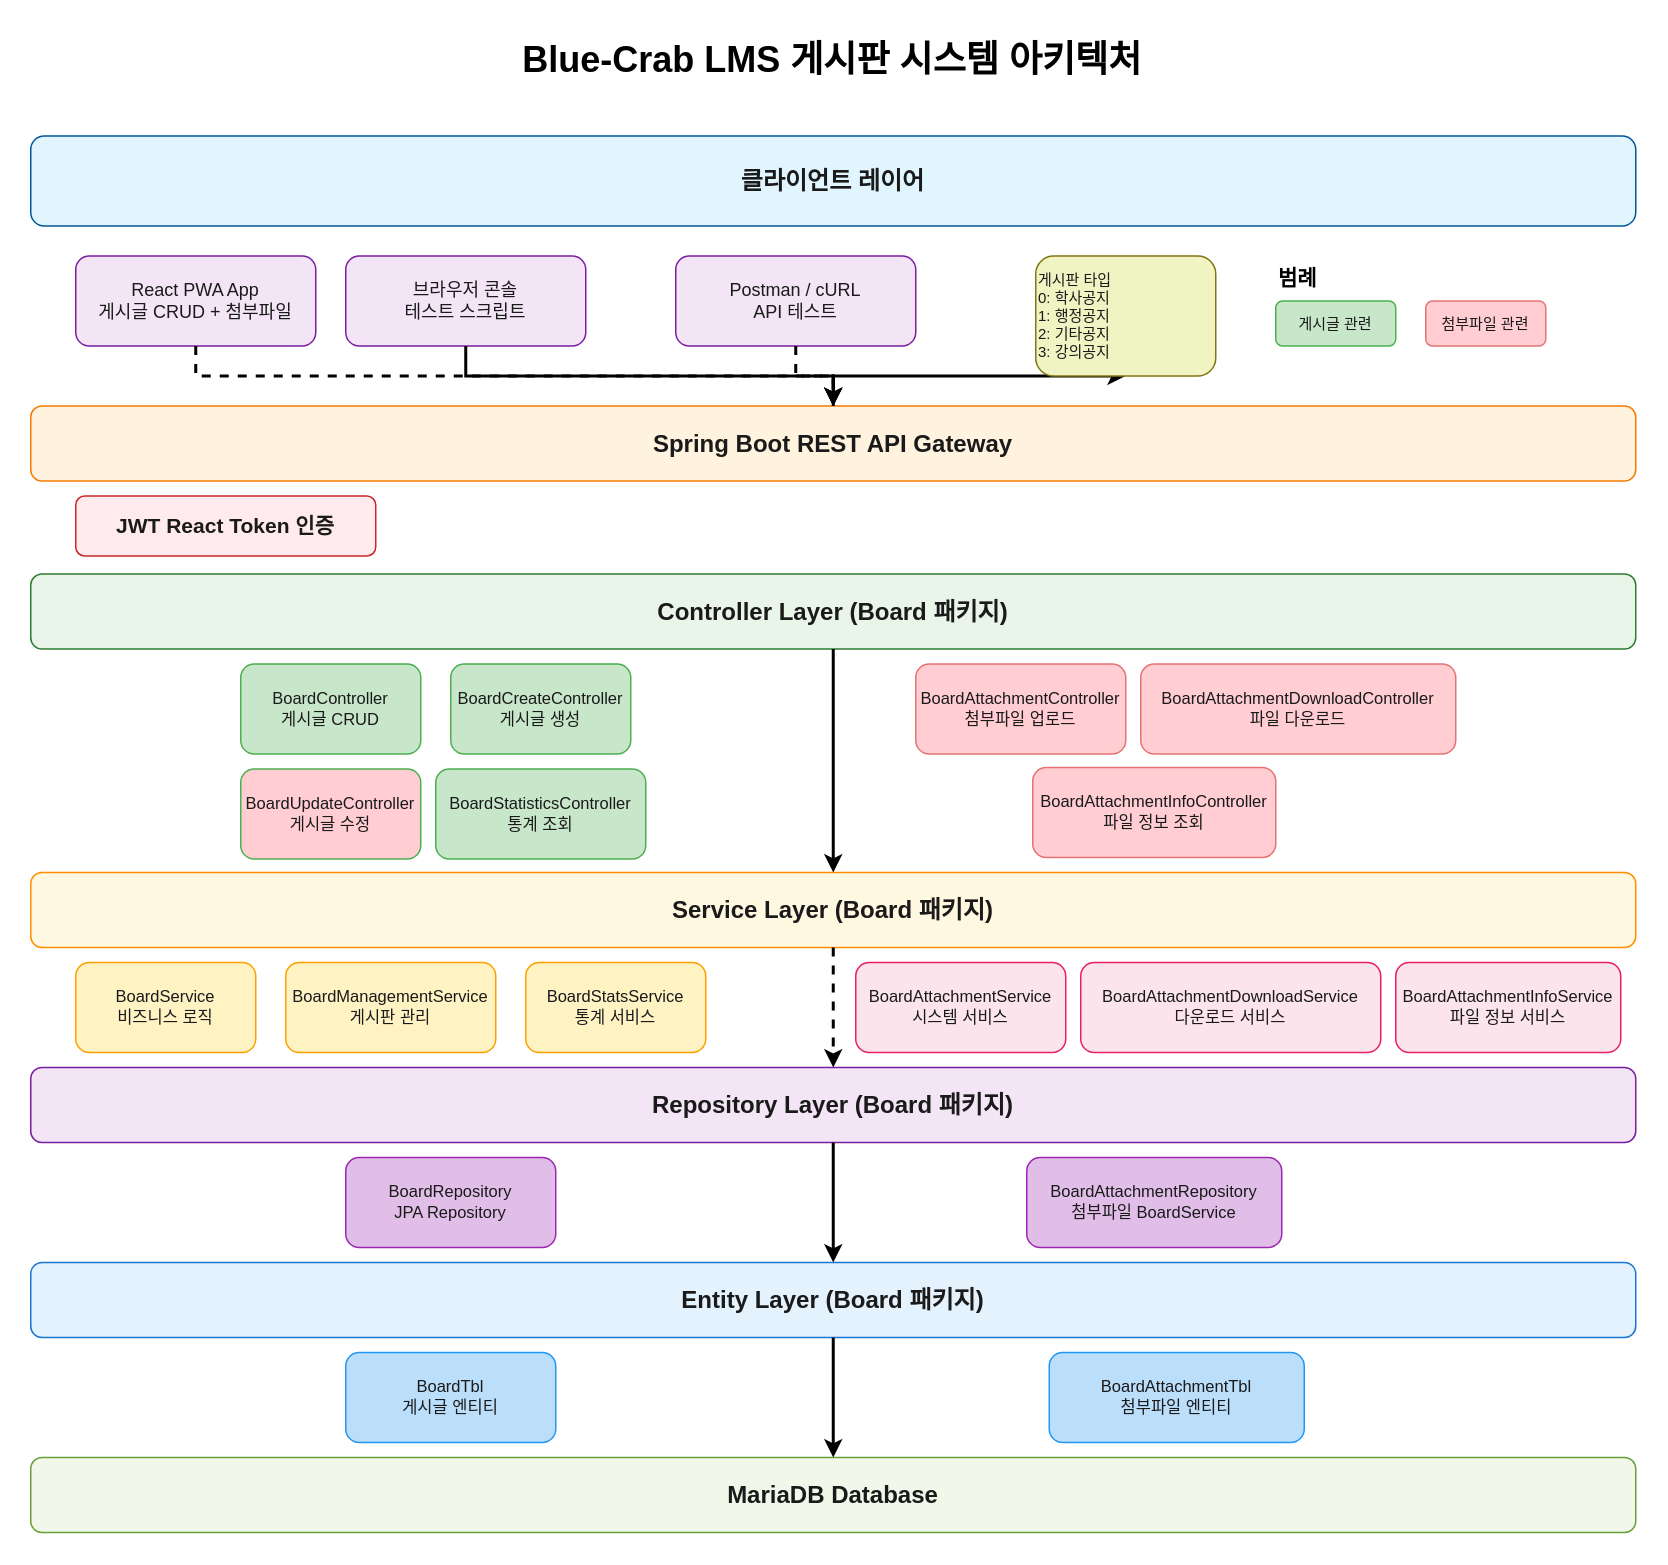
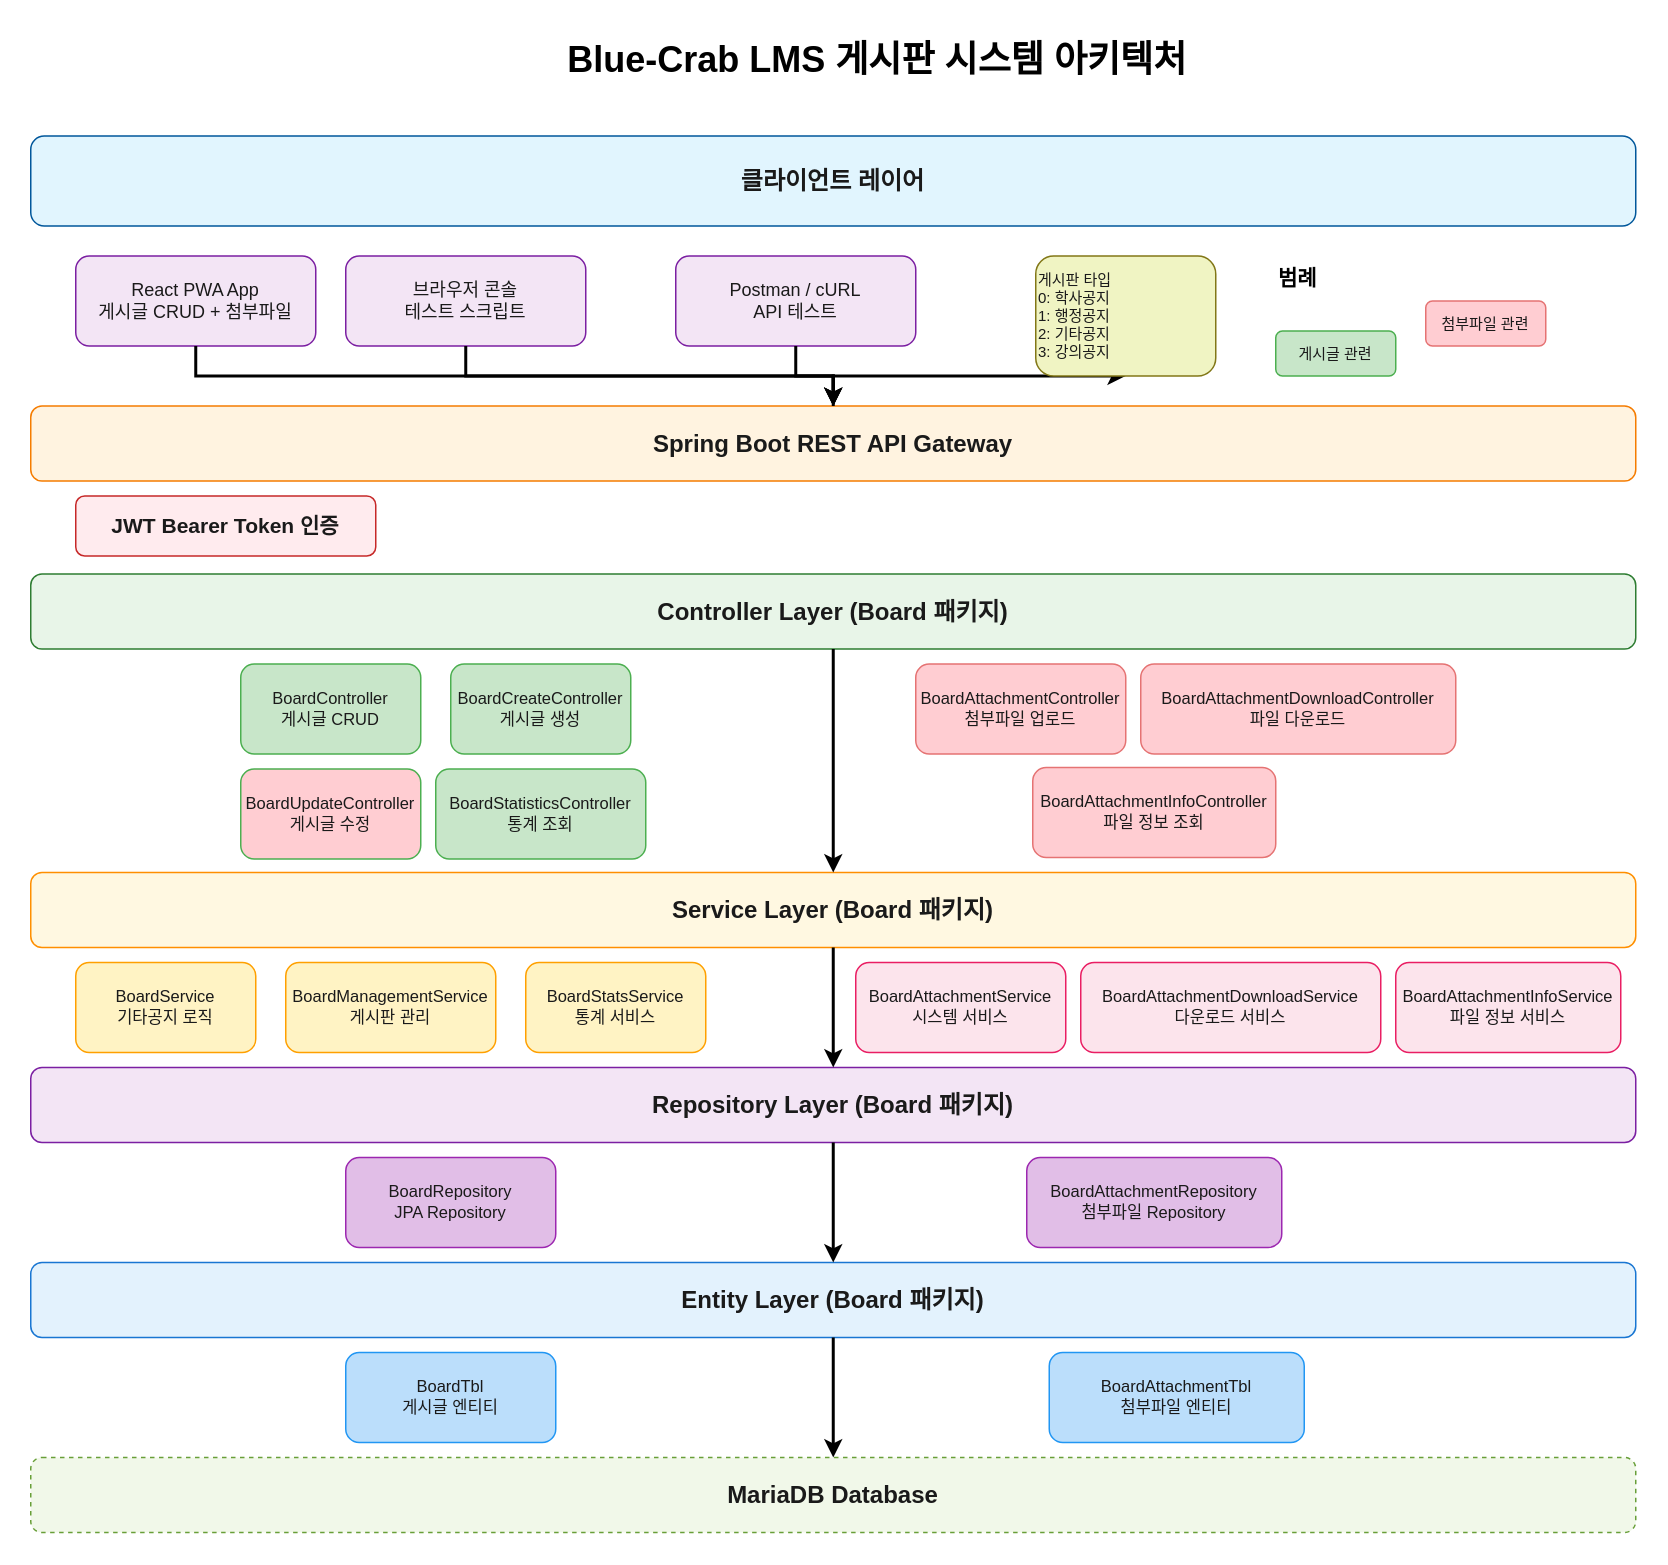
node "Blue-Crab LMS 게시판 시스템 아키텍처": moved (833, 61) -> (878, 61)
node "게시글 관련": moved (1336, 323) -> (1336, 353)
edge "Postman / cURL API 테스트" -> "Spring Boot REST API Gateway": style dashed -> solid
edge "React PWA App 게시글 CRUD + 첨부파일" -> "Spring Boot REST API Gateway": style dashed -> solid
node "JWT React Token 인증": label "JWT React Token 인증" -> "JWT Bearer Token 인증"
edge "Service Layer (Board 패키지)" -> "Repository Layer (Board 패키지)": style dashed -> solid
node "BoardService 비즈니스 로직": label "BoardService 비즈니스 로직" -> "BoardService 기타공지 로직"
node "BoardAttachmentRepository 첨부파일 BoardService": label "BoardAttachmentRepository 첨부파일 BoardService" -> "BoardAttachmentRepository 첨부파일 Repository"
node "MariaDB Database": style solid -> dashed
